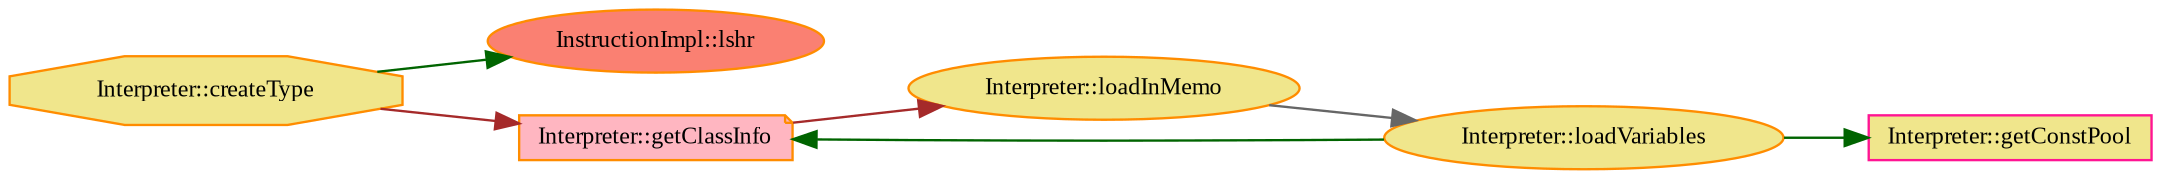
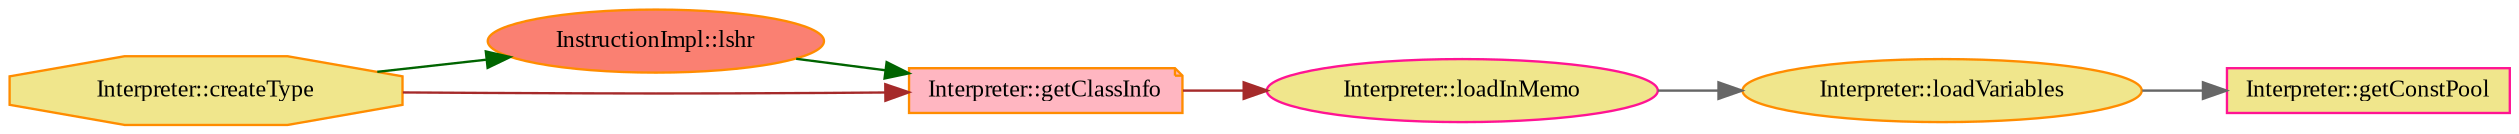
node "Interpreter::loadInMemo": color darkorange -> deeppink
edge "Interpreter::loadVariables" -> "Interpreter::getConstPool": color darkgreen -> gray40
edge "Interpreter::loadVariables" -> "Interpreter::getClassInfo": now "InstructionImpl::lshr" -> "Interpreter::getClassInfo"
